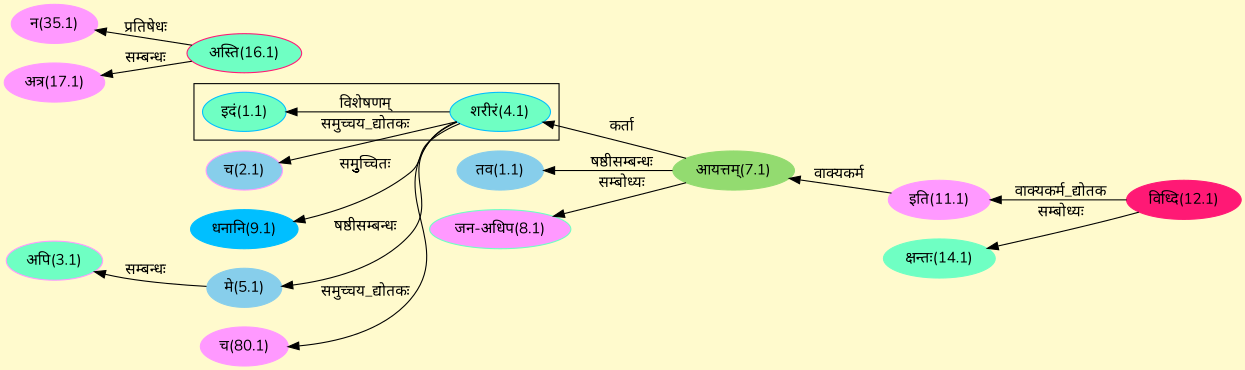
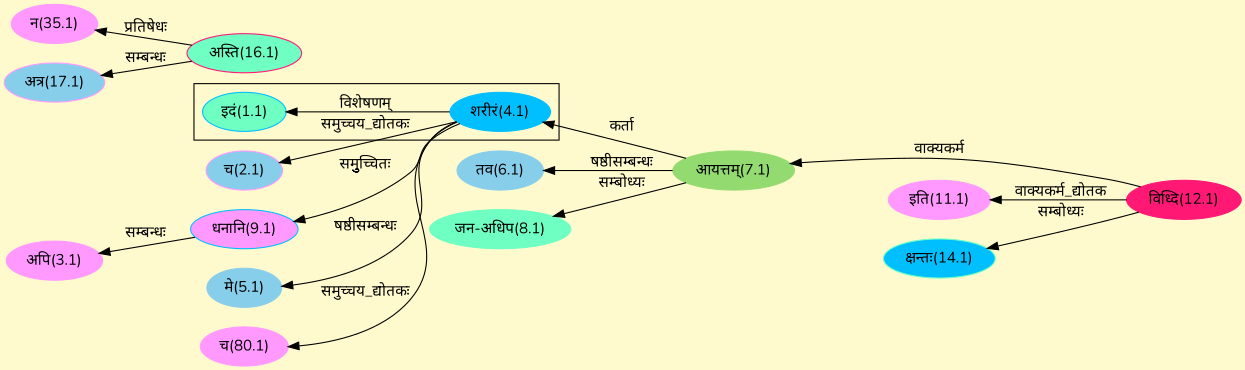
node "अत्र(17.1)": fillcolor #ff99ff -> #87ceeb
node "शरीरं(4.1)": fillcolor #6fffc3 -> #00bfff
node "तव(1.1)": label "तव(1.1)" -> "तव(6.1)"
edge "इति(11.1)" -> "आयत्तम्(7.1)": now "विध्दि(12.1)" -> "आयत्तम्(7.1)"
node "धनानि(9.1)": fillcolor #00bfff -> #ff99ff
node "जन-अधिप(8.1)": fillcolor #ff99ff -> #6fffc3
node "क्षन्तः(14.1)": fillcolor #6fffc3 -> #00bfff
node "अपि(3.1)": fillcolor #6fffc3 -> #ff99ff
edge "मे(5.1)" -> "अपि(3.1)": now "धनानि(9.1)" -> "अपि(3.1)"
